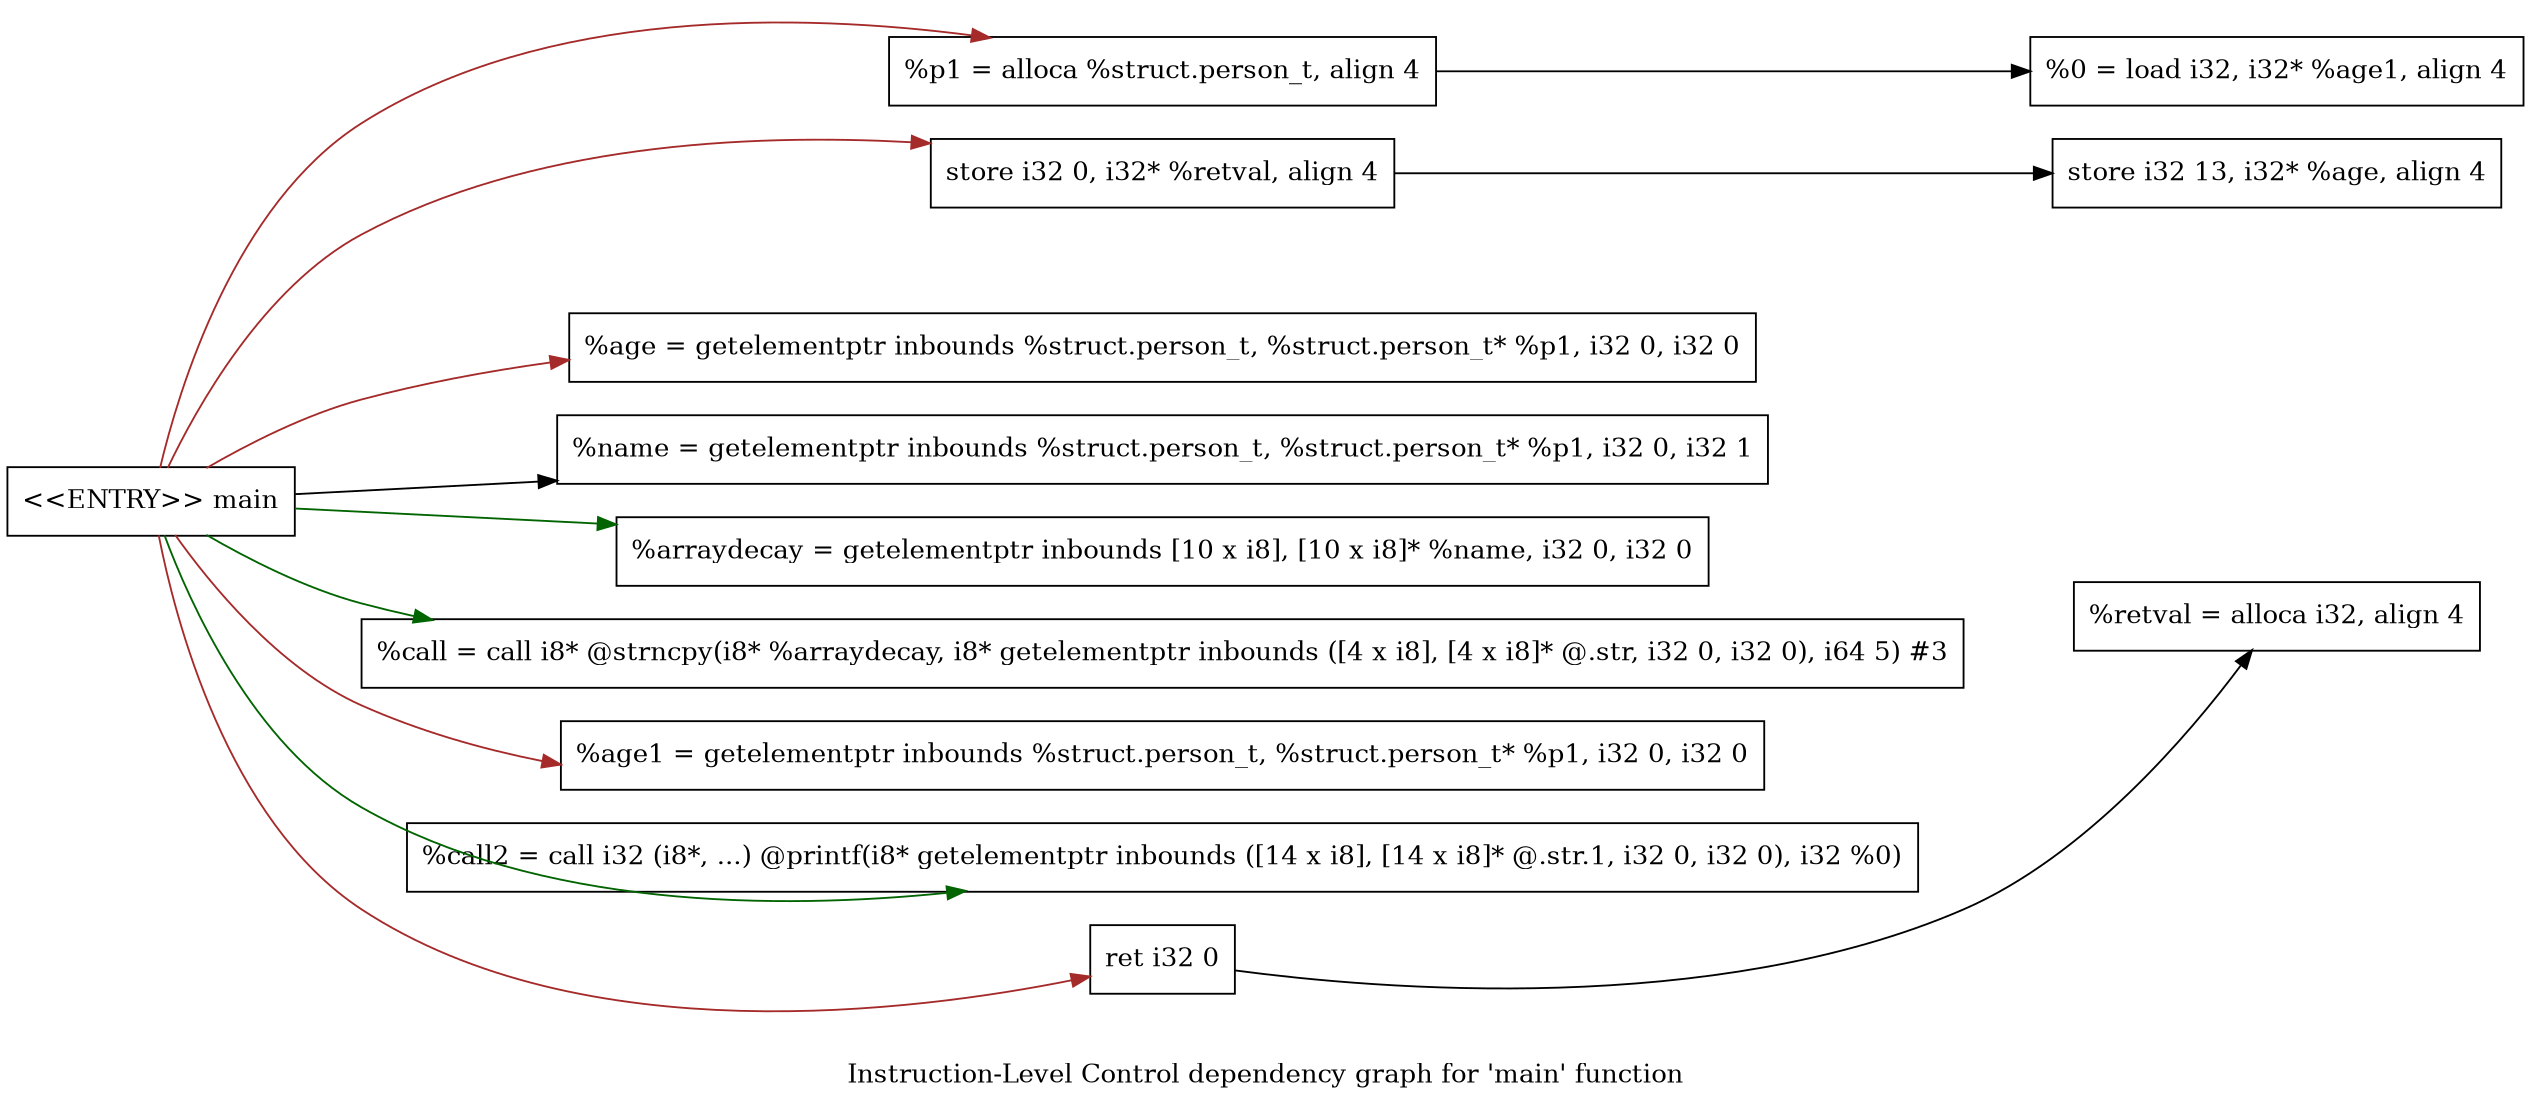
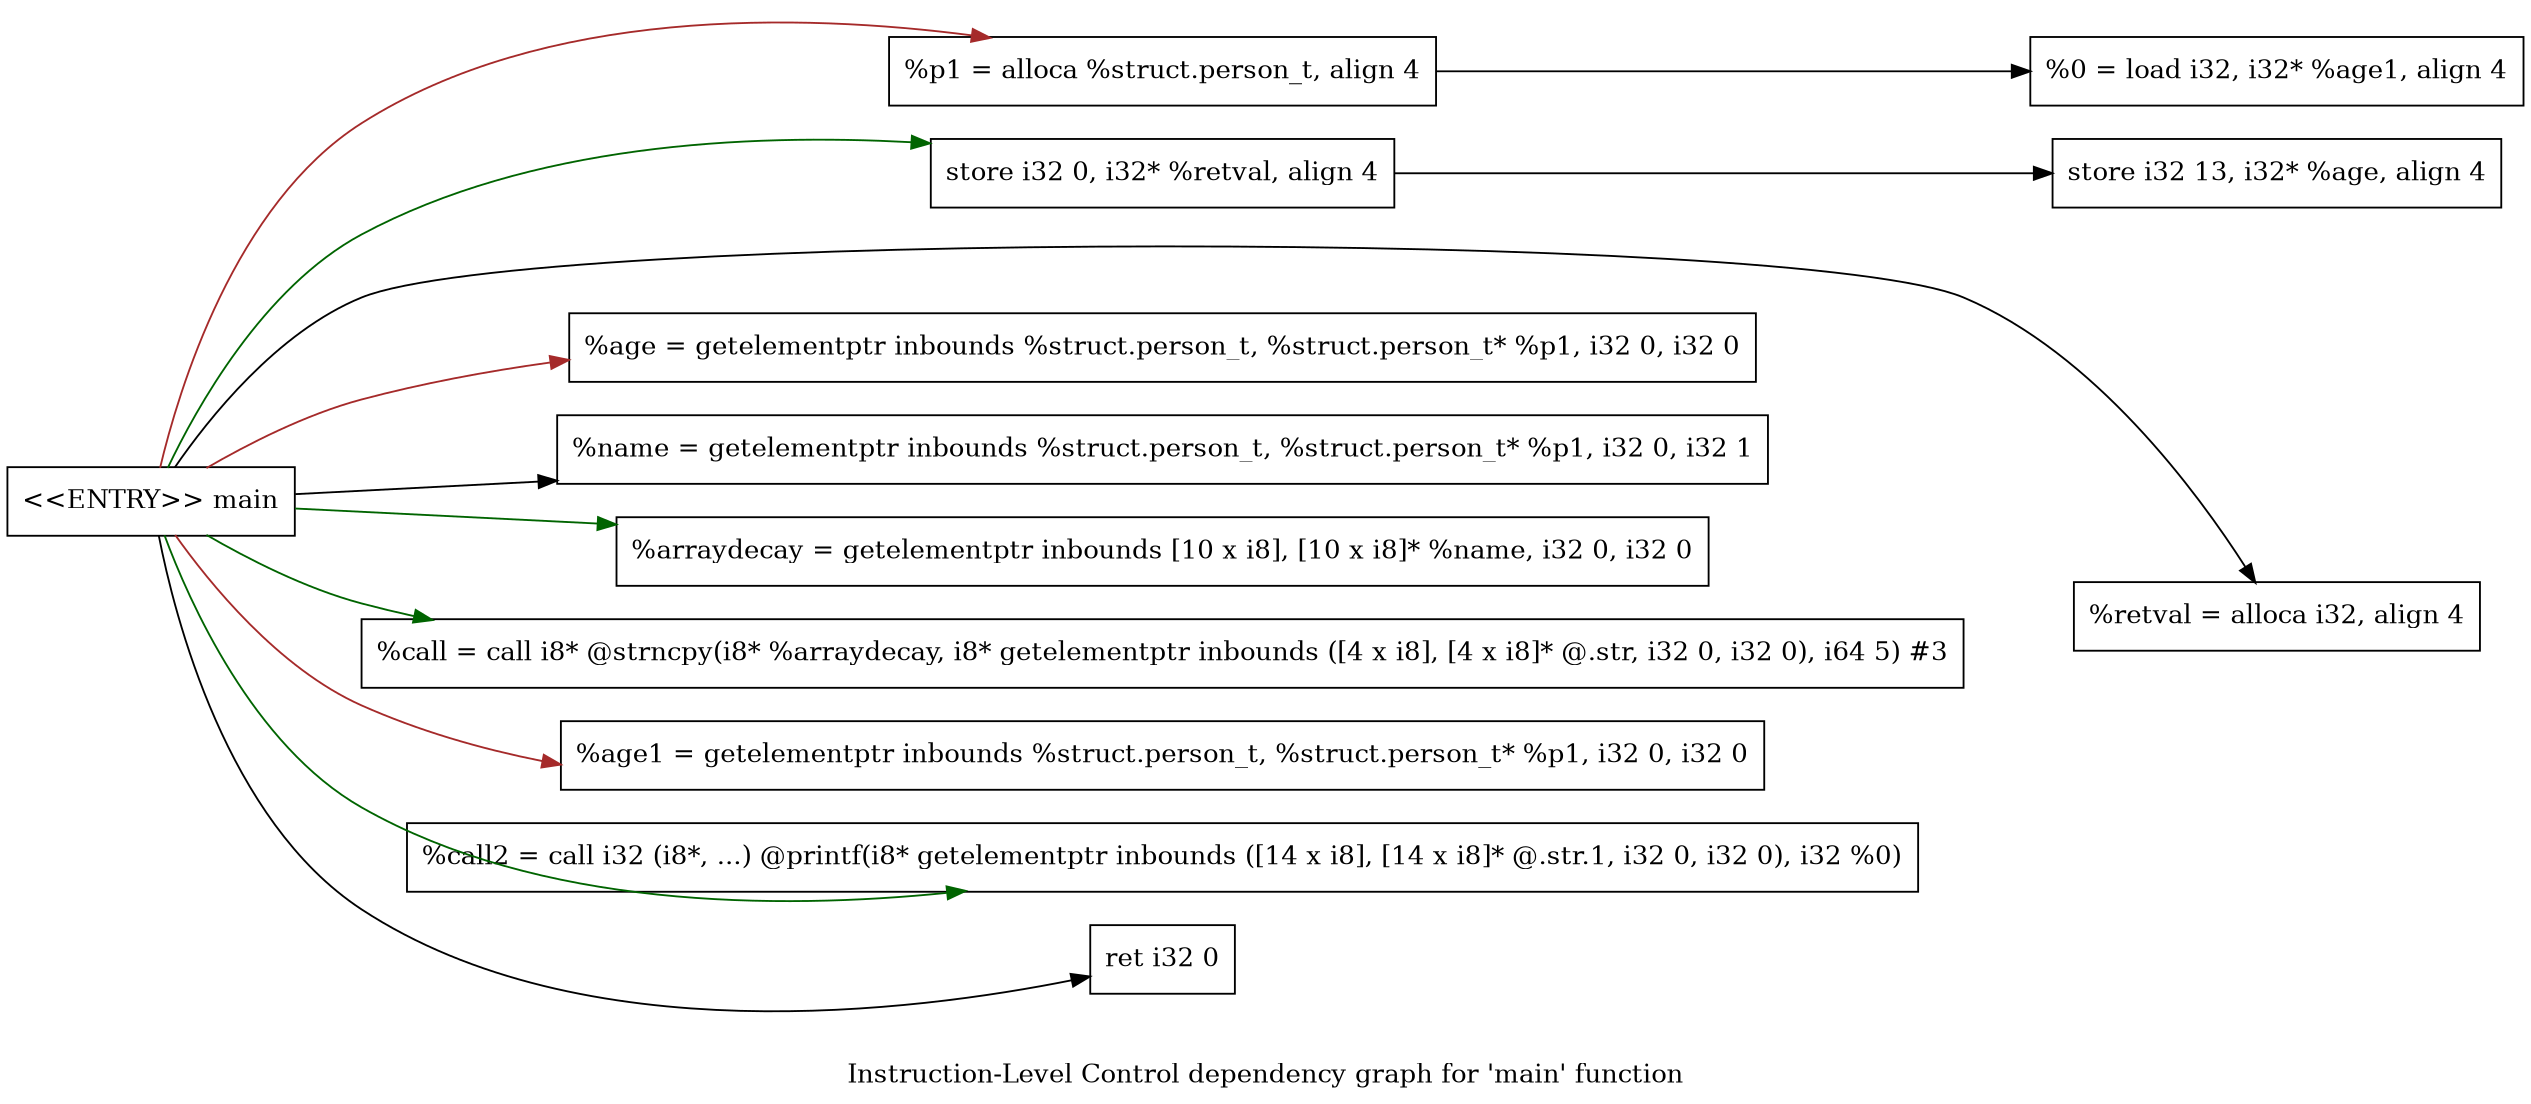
edge "<<ENTRY>> main" -> "store i32 0, i32* %retval, align 4": color brown -> darkgreen
edge "ret i32 0" -> "%retval = alloca i32, align 4": now "<<ENTRY>> main" -> "%retval = alloca i32, align 4"
edge "<<ENTRY>> main" -> "ret i32 0": color brown -> black
